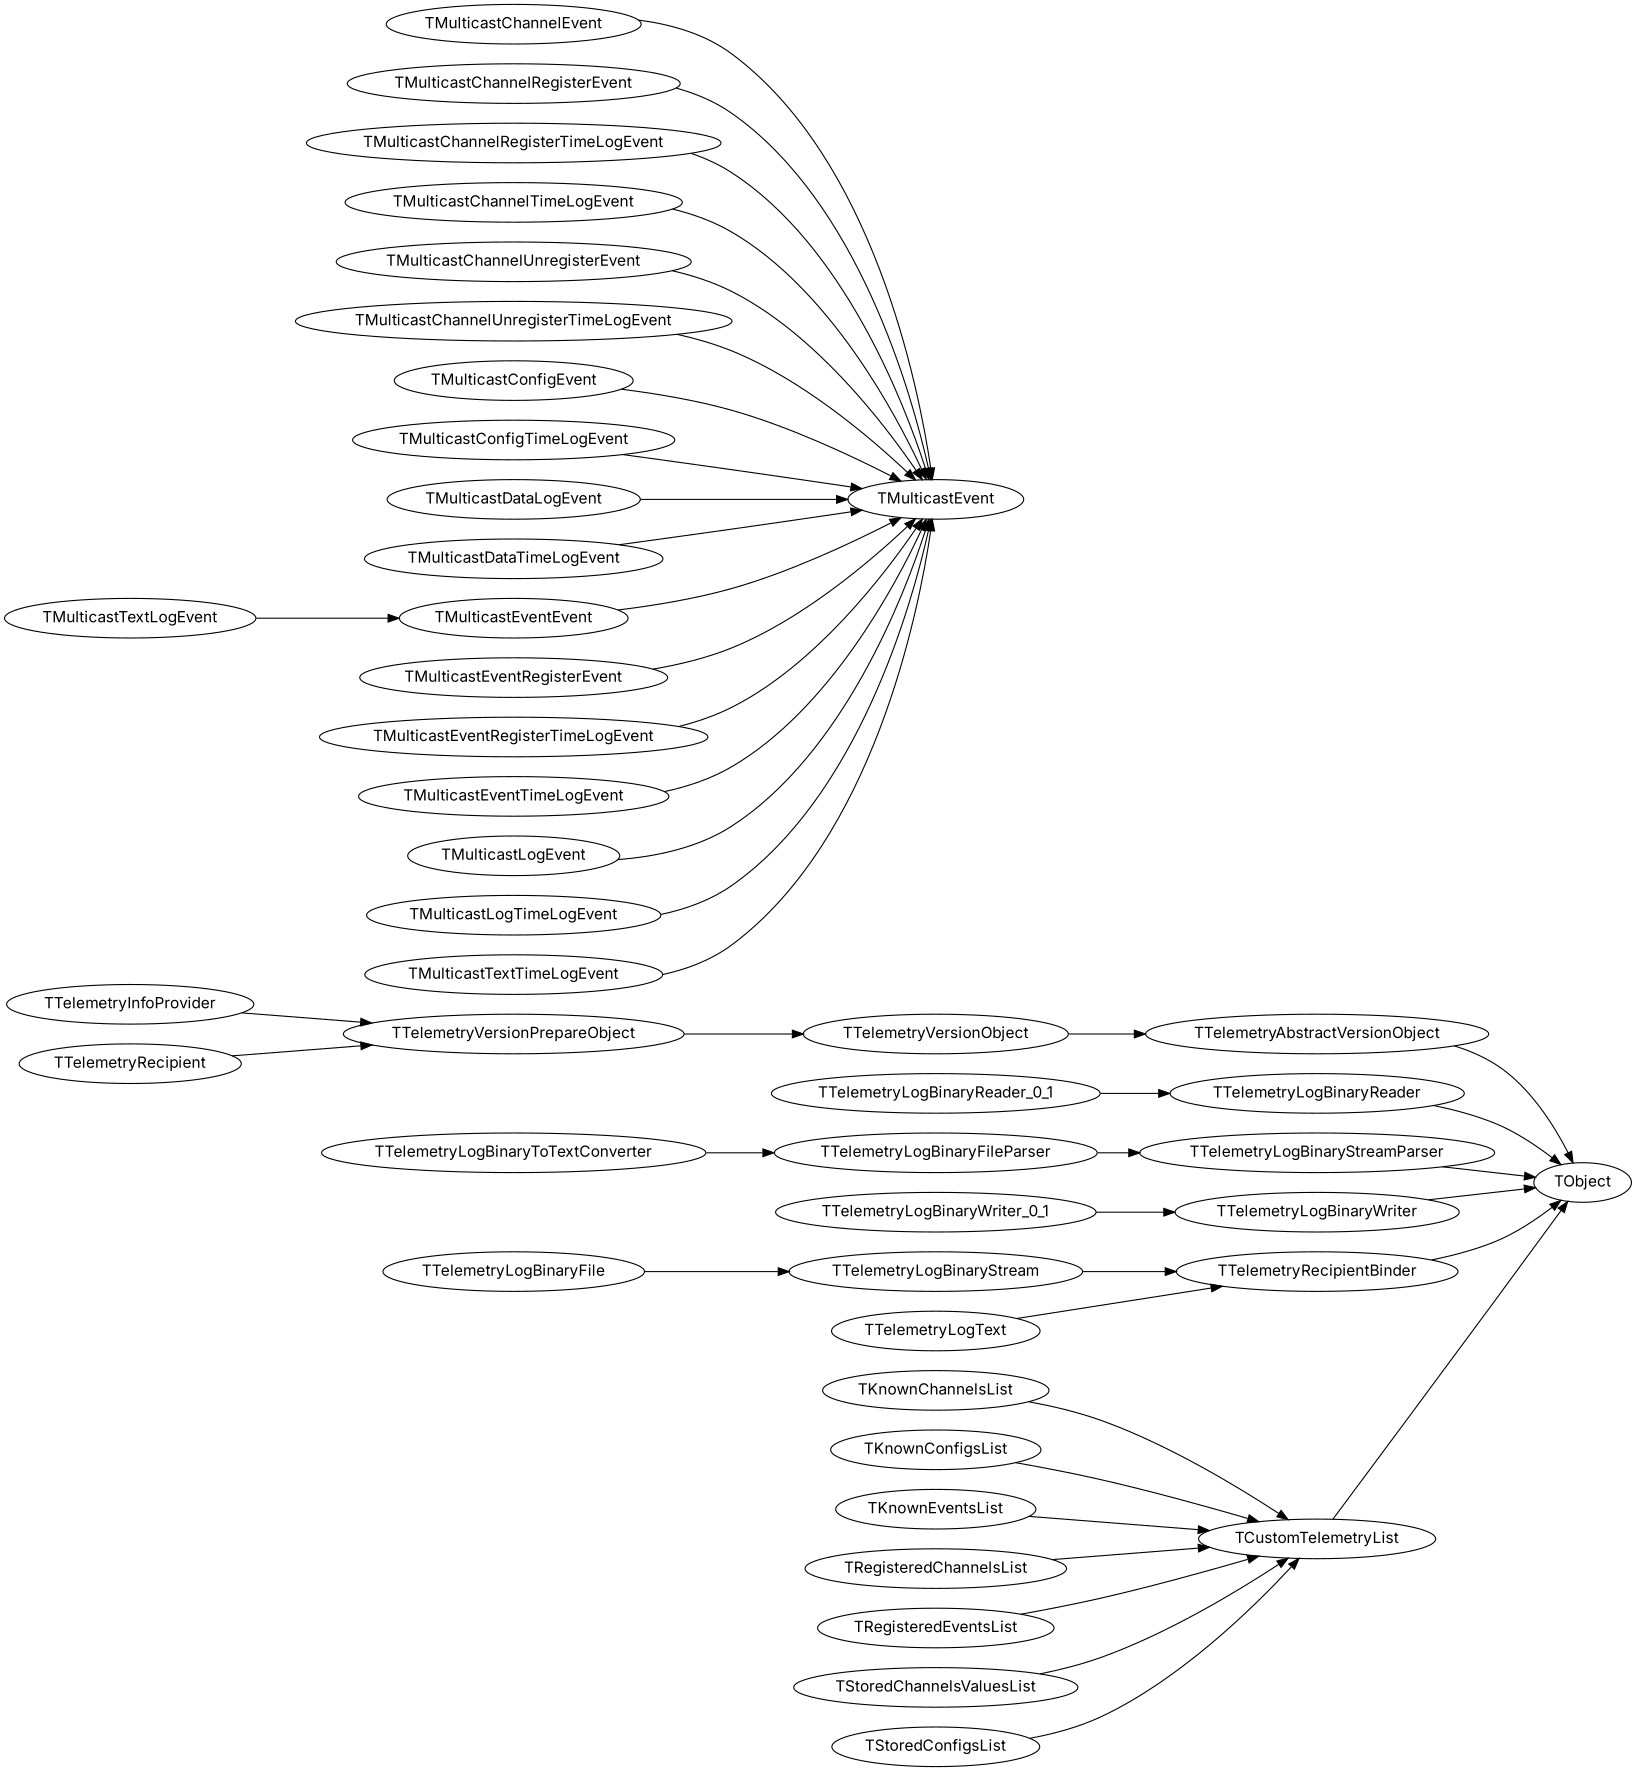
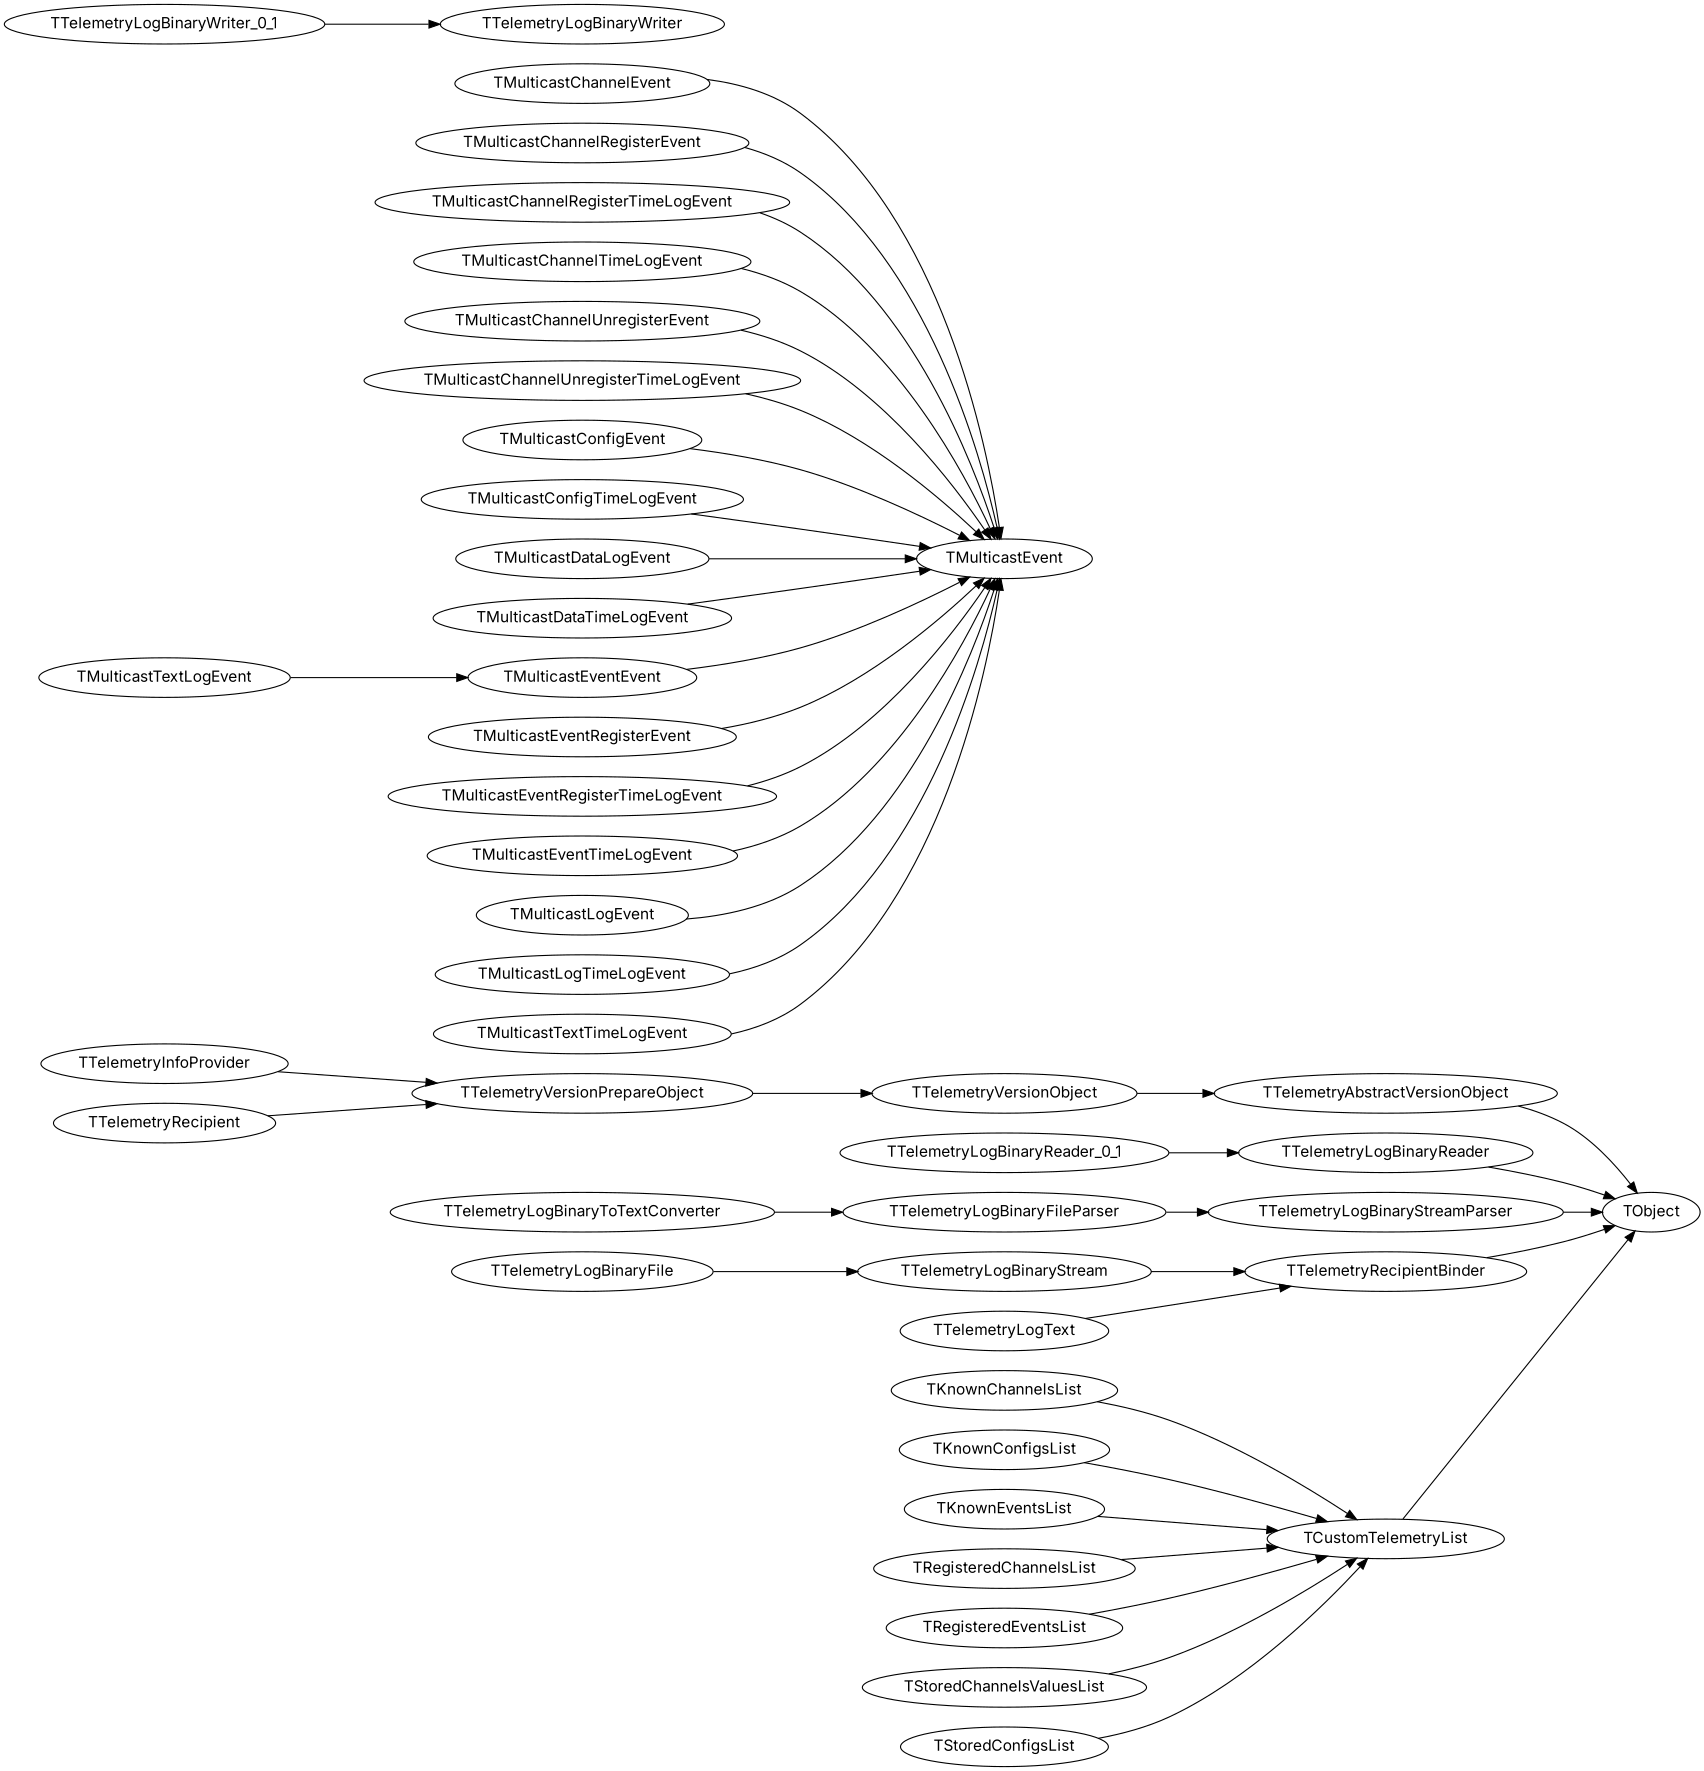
edge "TTelemetryLogBinaryWriter" -> "TObject": removed
